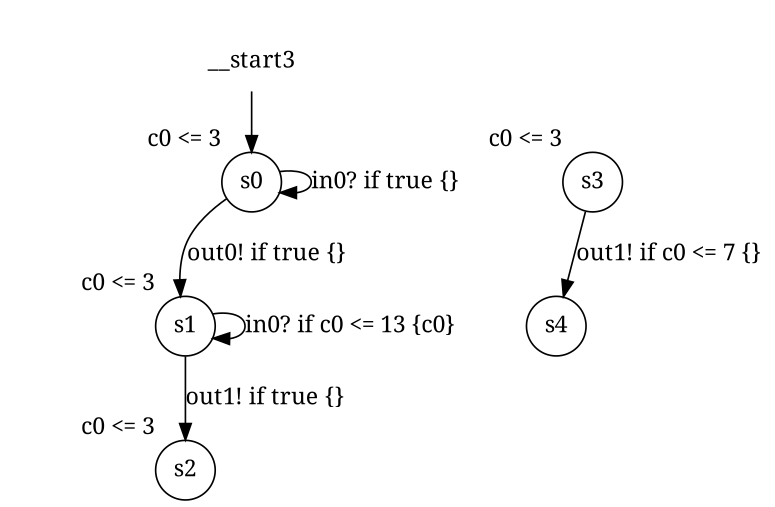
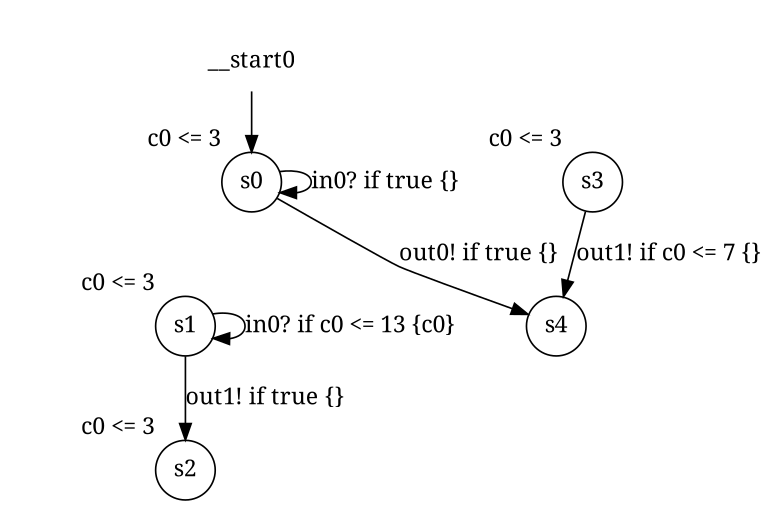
node "__start3": label "__start3" -> "__start0"
edge "s0 c0 <= 3" -> "s1 c0 <= 3": now "s0 c0 <= 3" -> "s4"
